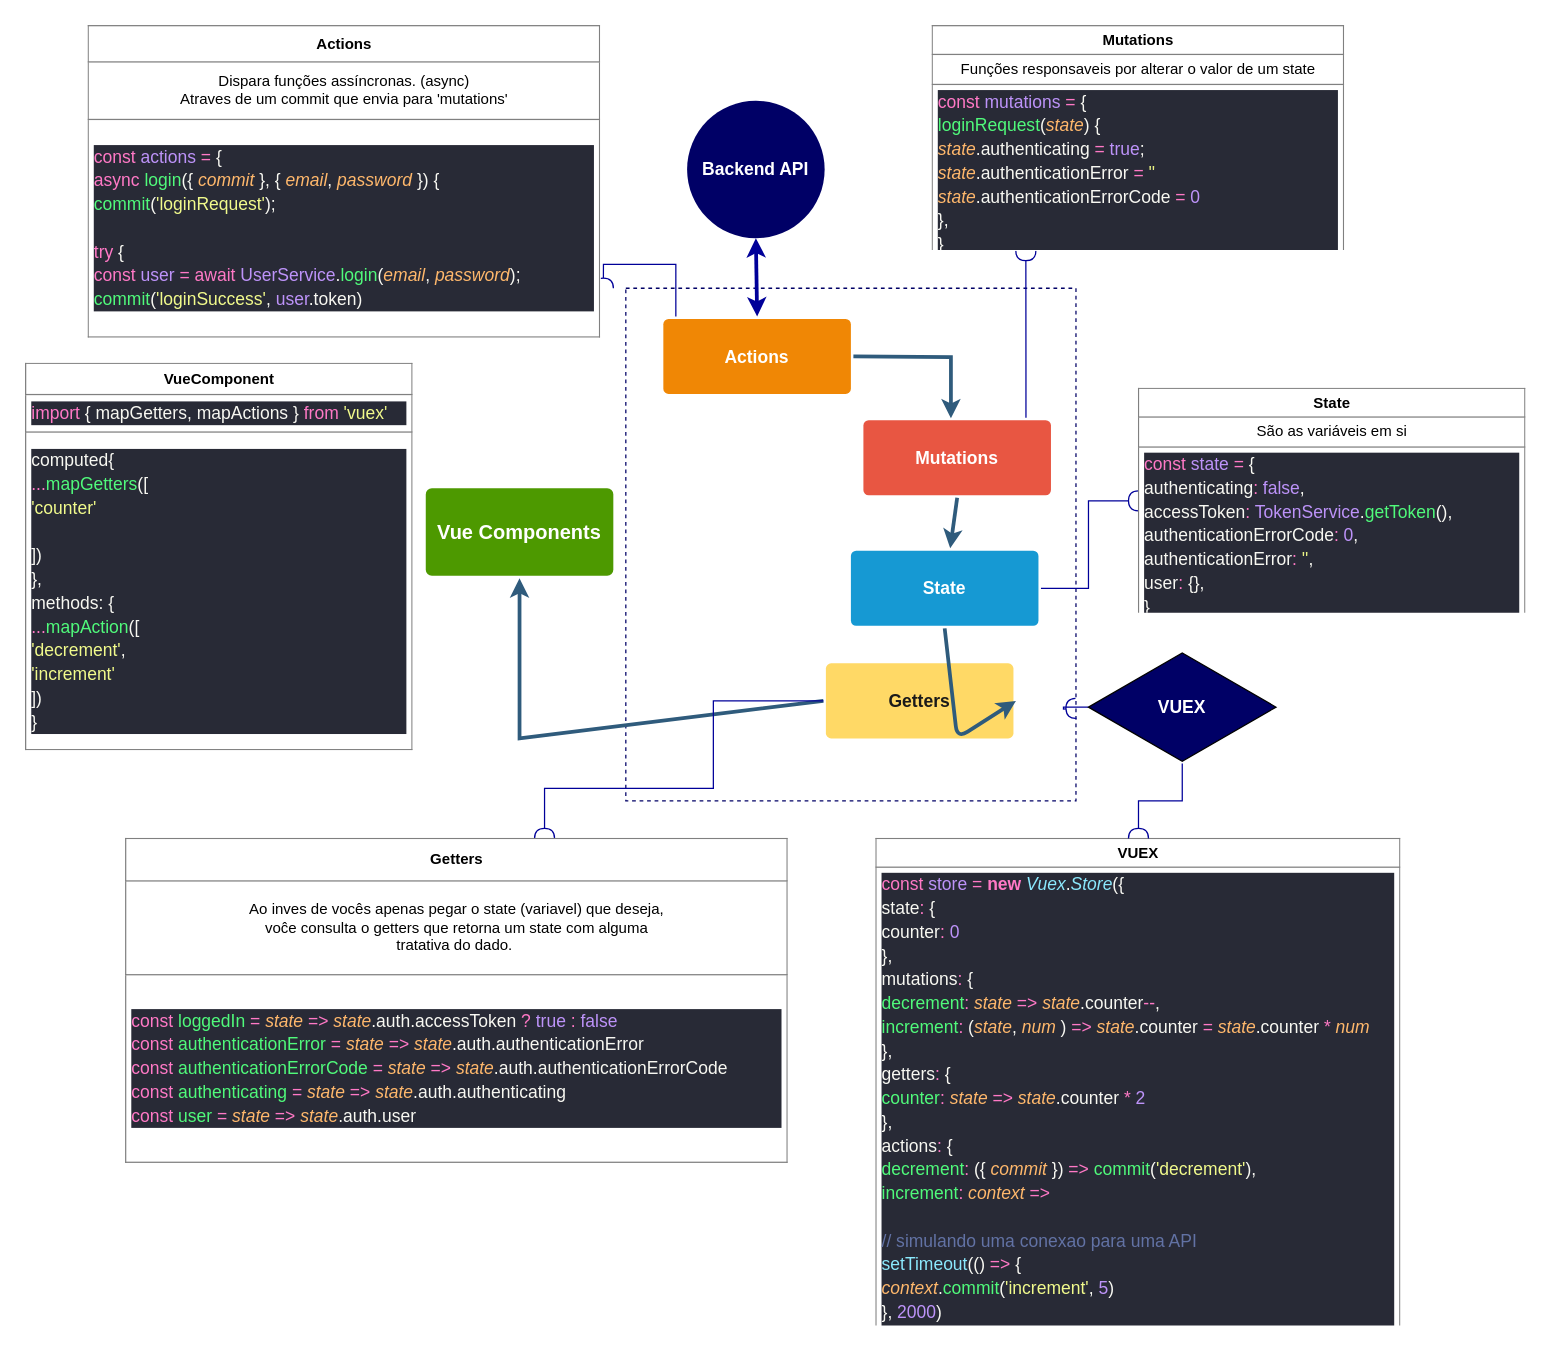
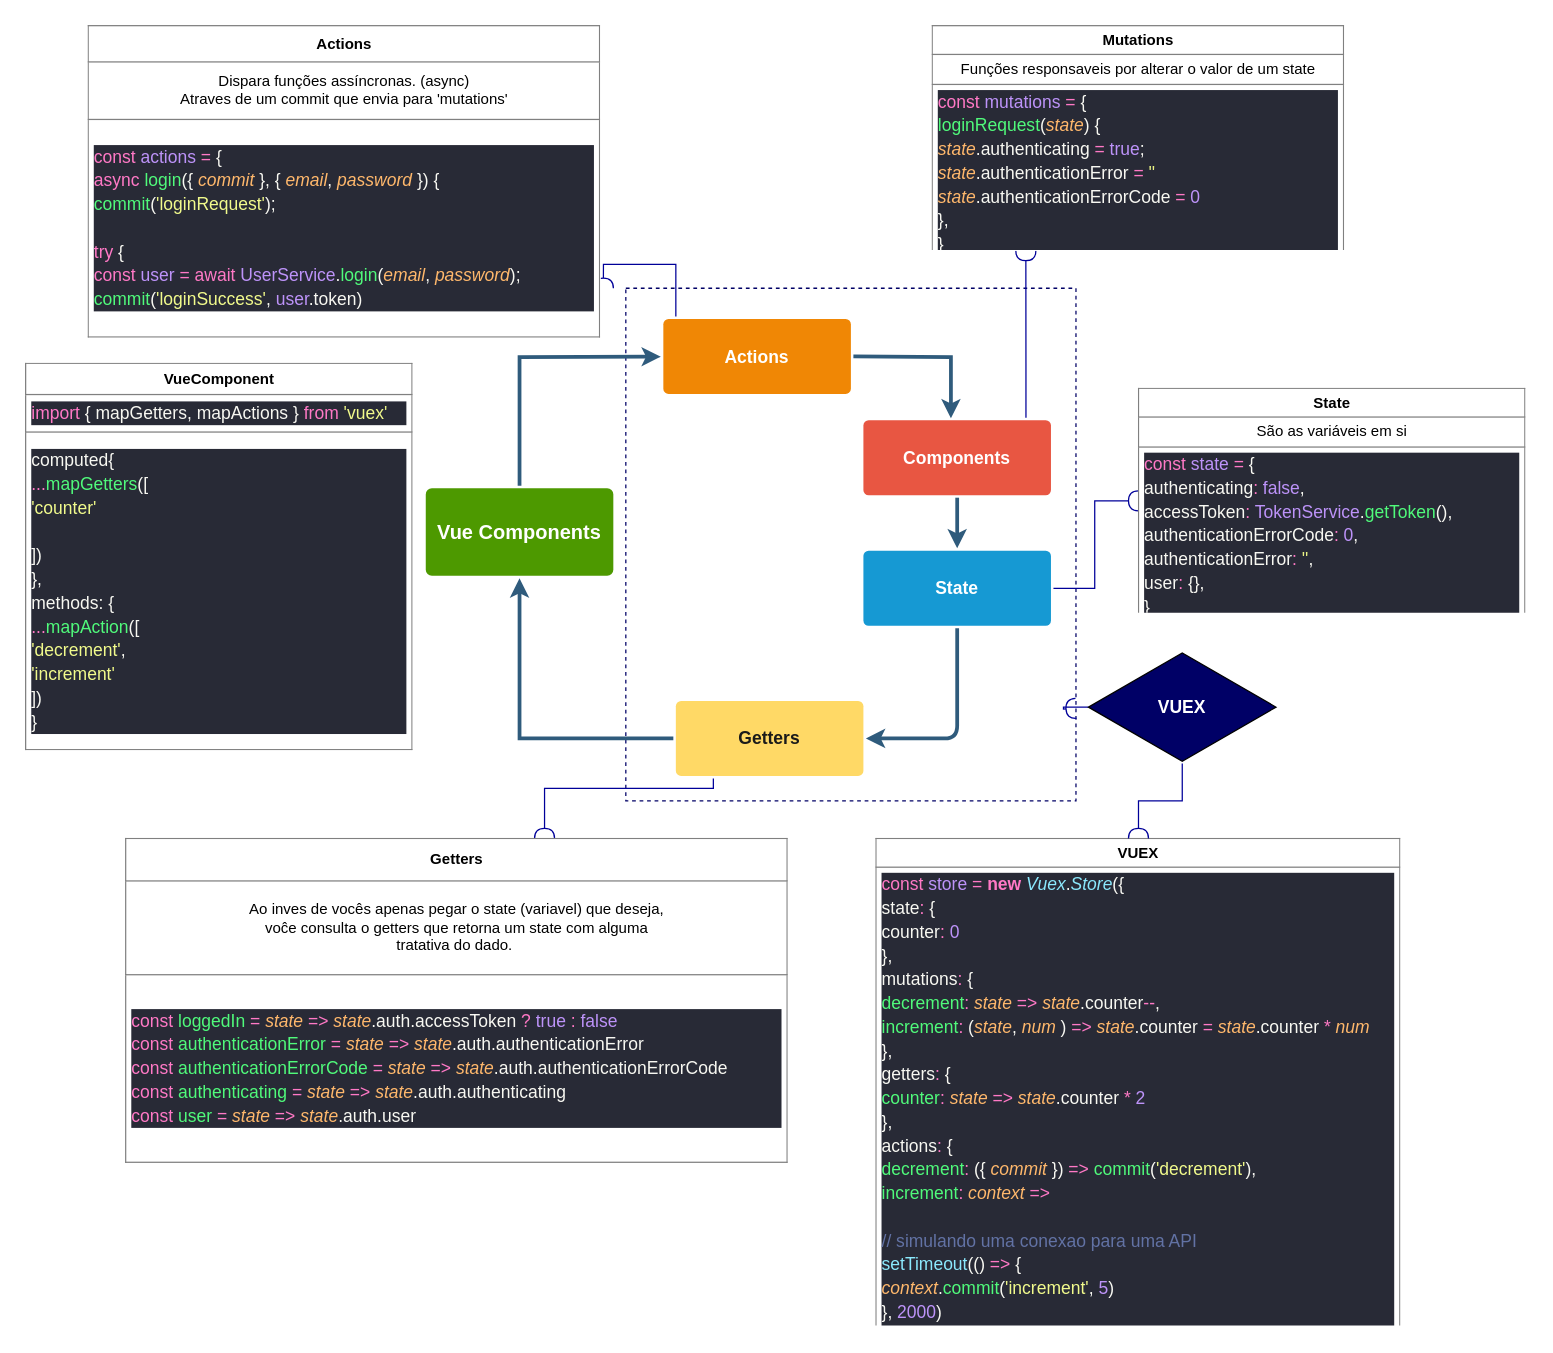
node "Backend API": removed
edge "Backend API" -- "Actions": removed
edge "Vue Components" -> "Actions": added
node "Mutations": label "Mutations" -> "Components"
node "State": moved (944, 588) -> (957, 588)
node "Getters": moved (919, 701) -> (769, 738)
